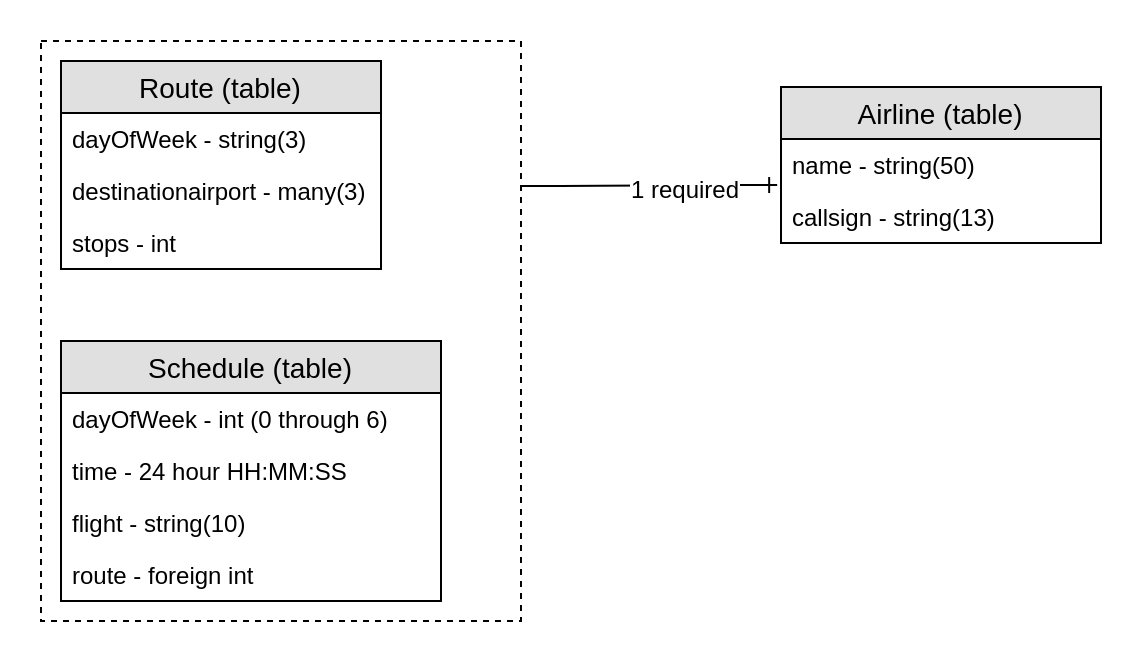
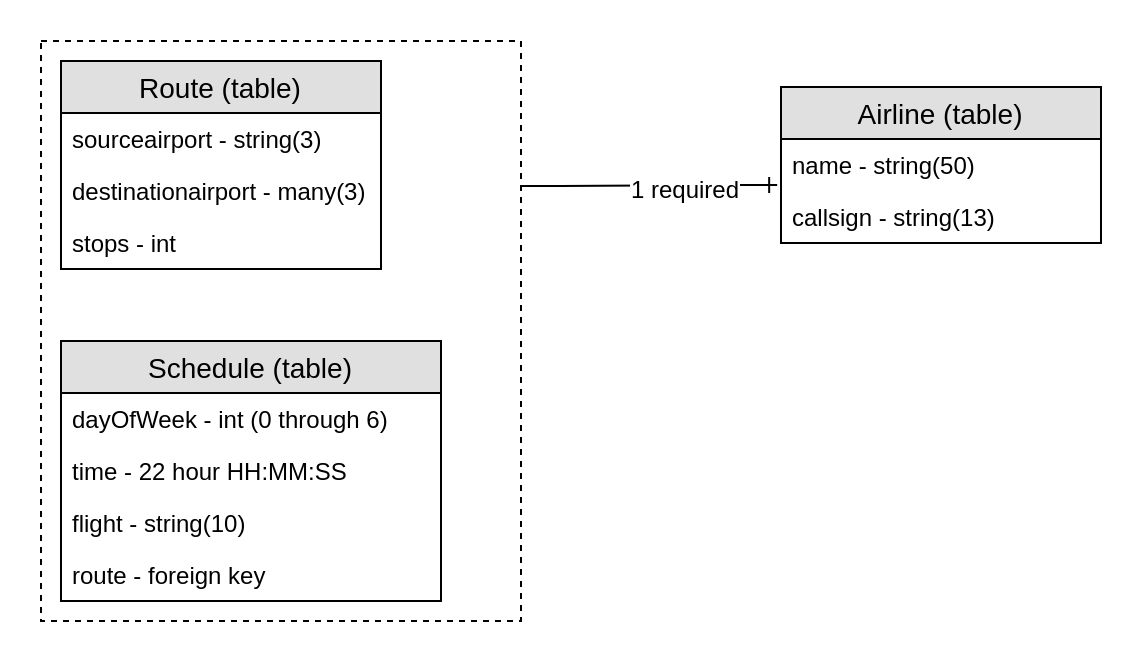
node "dayOfWeek - string(3)": label "dayOfWeek - string(3)" -> "sourceairport - string(3)"
node "time - 24 hour HH:MM:SS": label "time - 24 hour HH:MM:SS" -> "time - 22 hour HH:MM:SS"
node "route - foreign int": label "route - foreign int" -> "route - foreign key"
